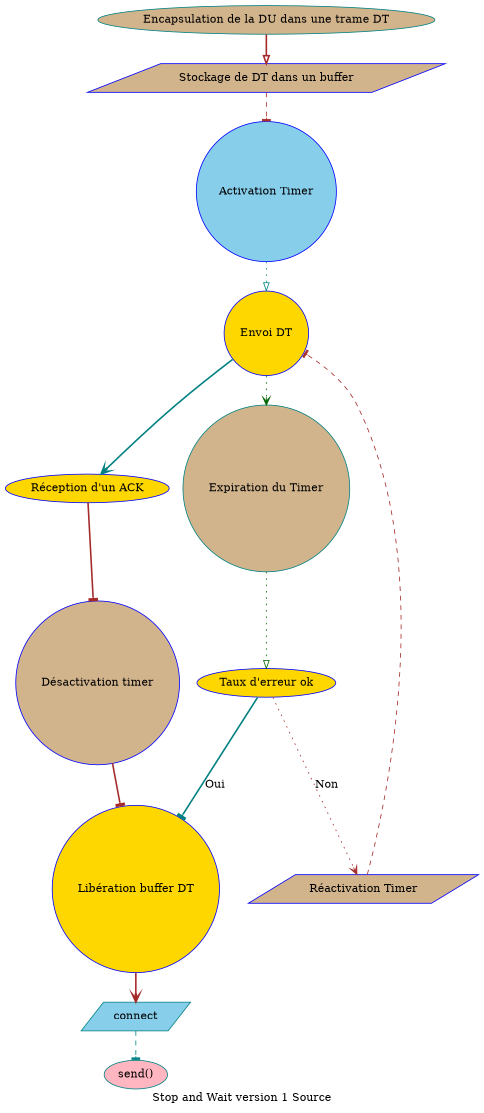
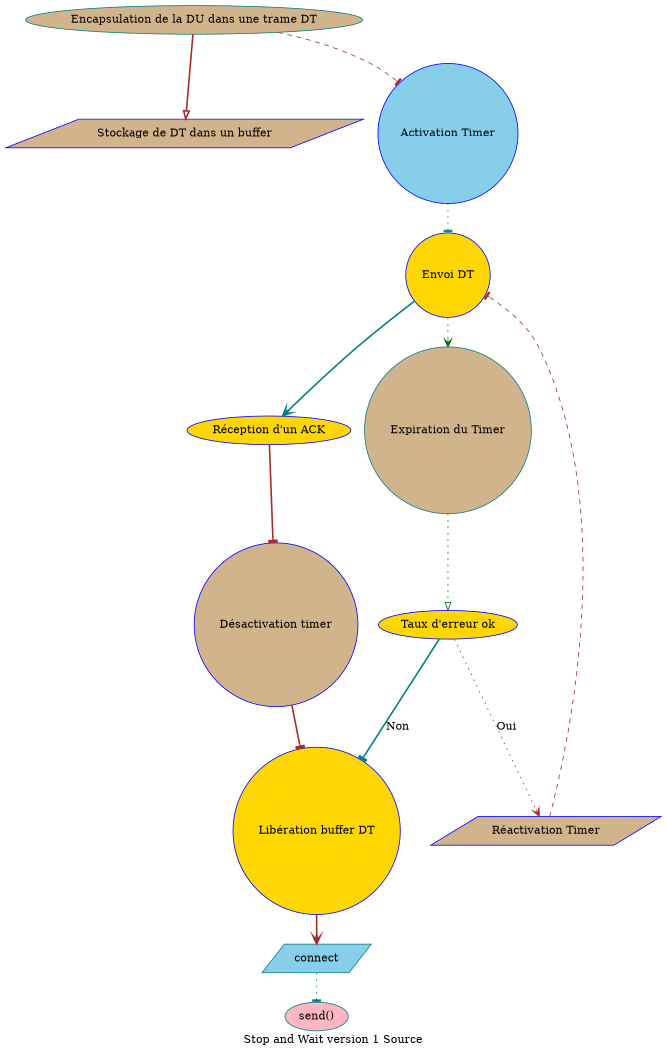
edge "Stockage de DT dans un buffer" -> "Activation Timer": now "Encapsulation de la DU dans une trame DT" -> "Activation Timer"
edge "Activation Timer" -> "Envoi DT": arrowhead onormal -> tee
edge "Taux d'erreur ok" -> "Libération buffer DT": label "Oui" -> "Non"
edge "Taux d'erreur ok" -> "Réactivation Timer": label "Non" -> "Oui"
edge "connect" -> "send()": style dashed -> dotted
